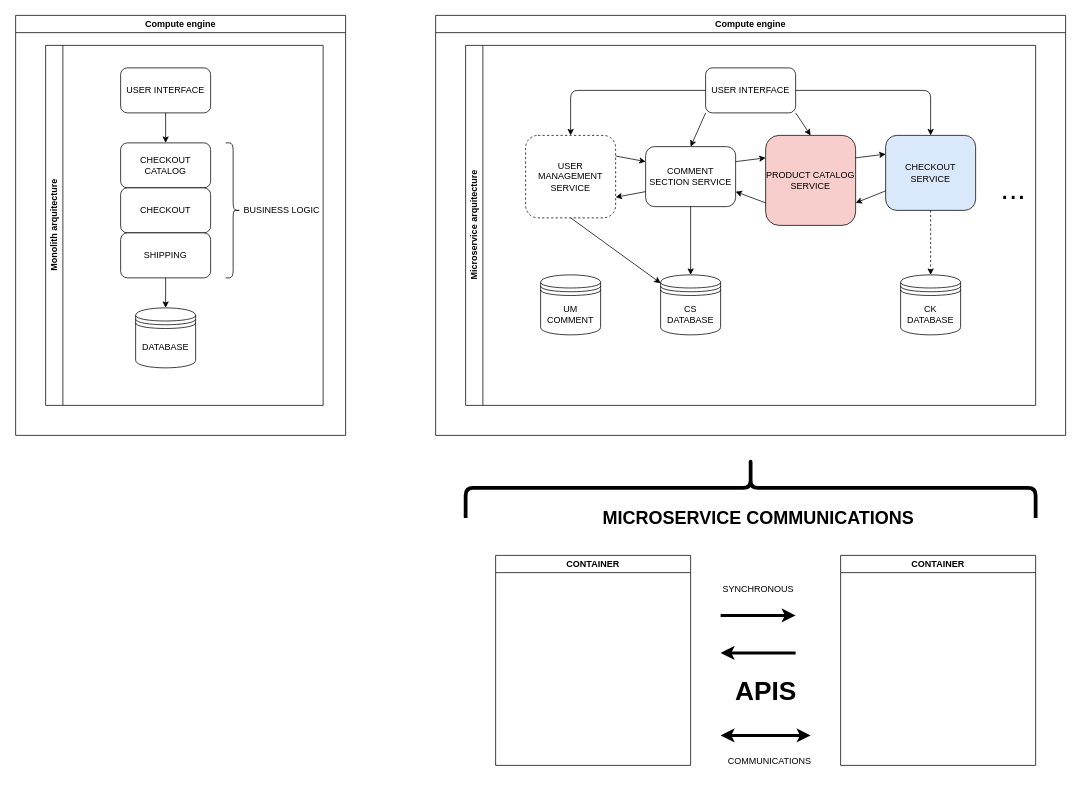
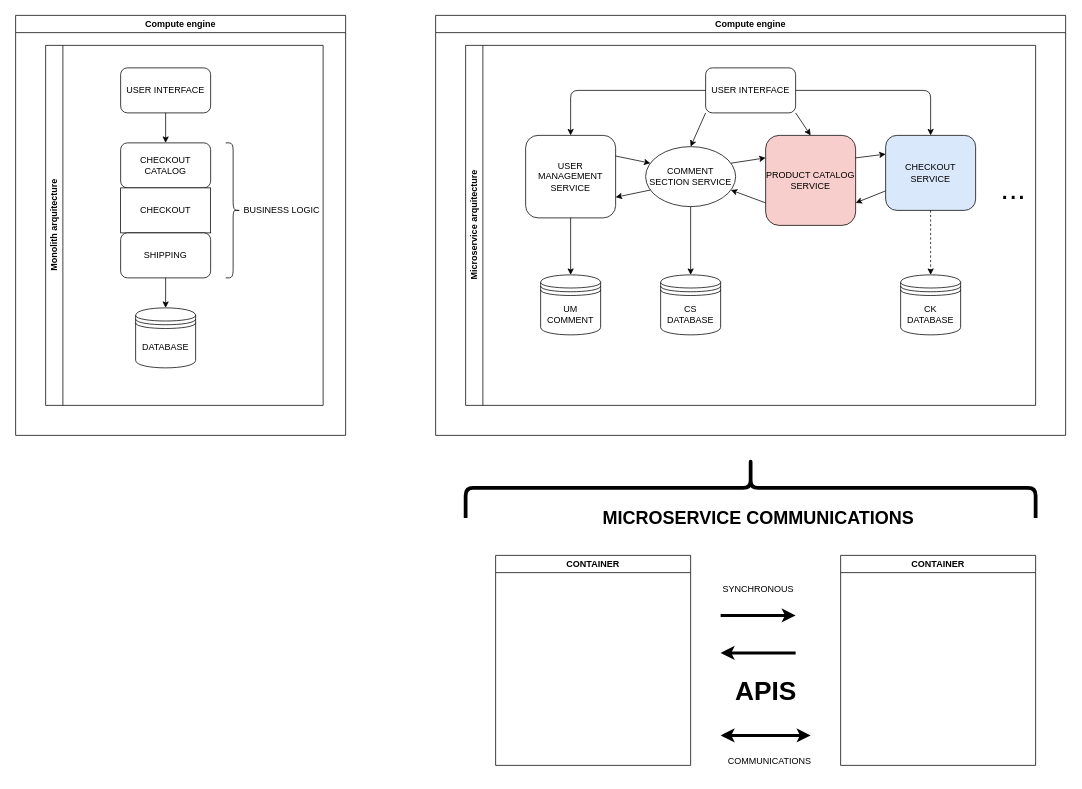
node "USER MANAGEMENT SERVICE": style dashed -> solid
node "COMMENT SECTION SERVICE": shape rounded rectangle -> ellipse
node "CHECKOUT": shape rounded rectangle -> rectangle
edge "USER MANAGEMENT SERVICE" -> "CS DATABASE": now "USER MANAGEMENT SERVICE" -> "UM COMMENT"
